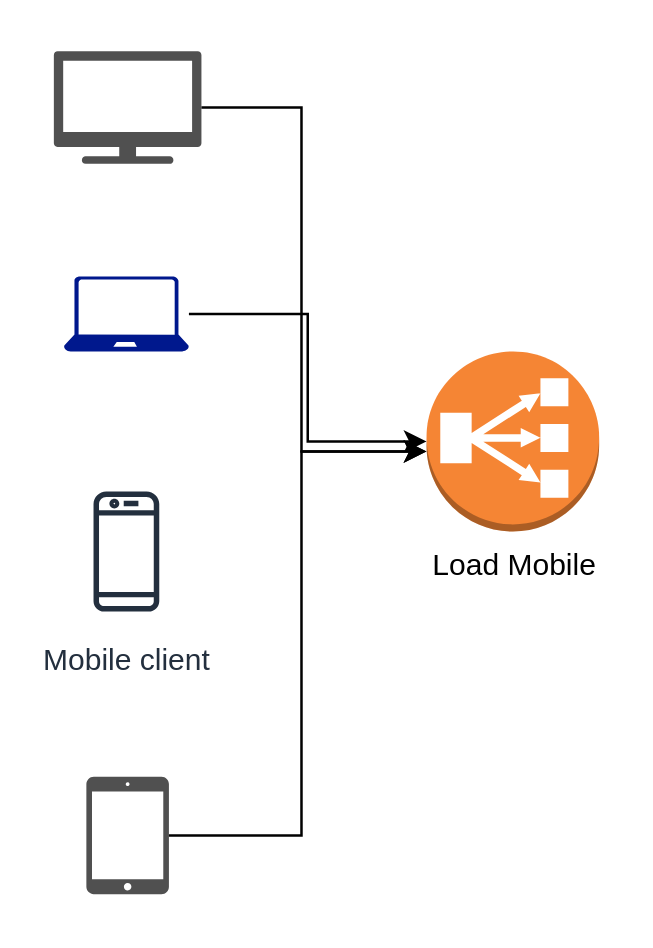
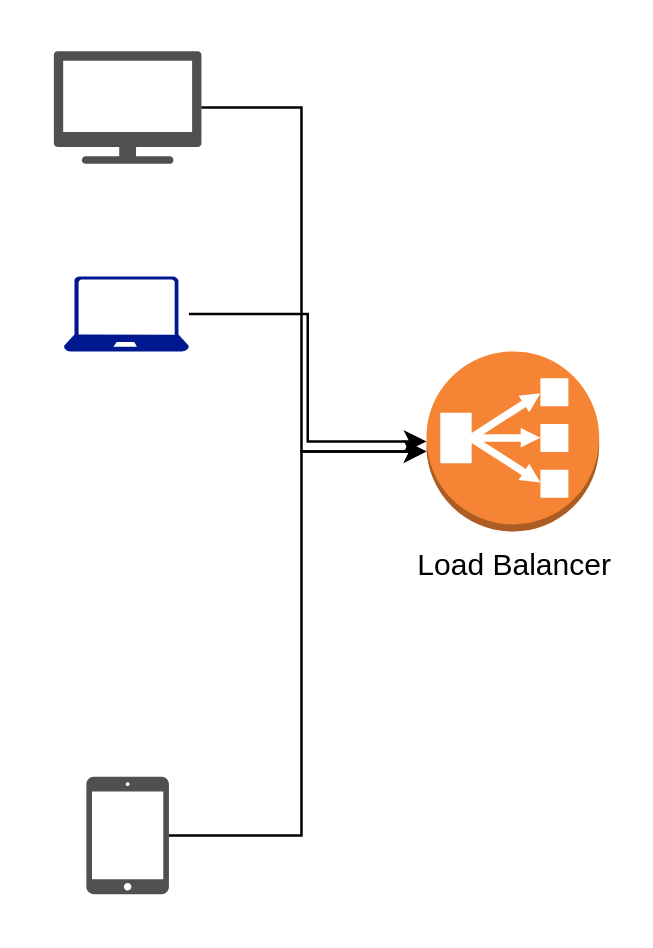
node "Mobile client": removed
node "Load Mobile": label "Load Mobile" -> "Load Balancer"
